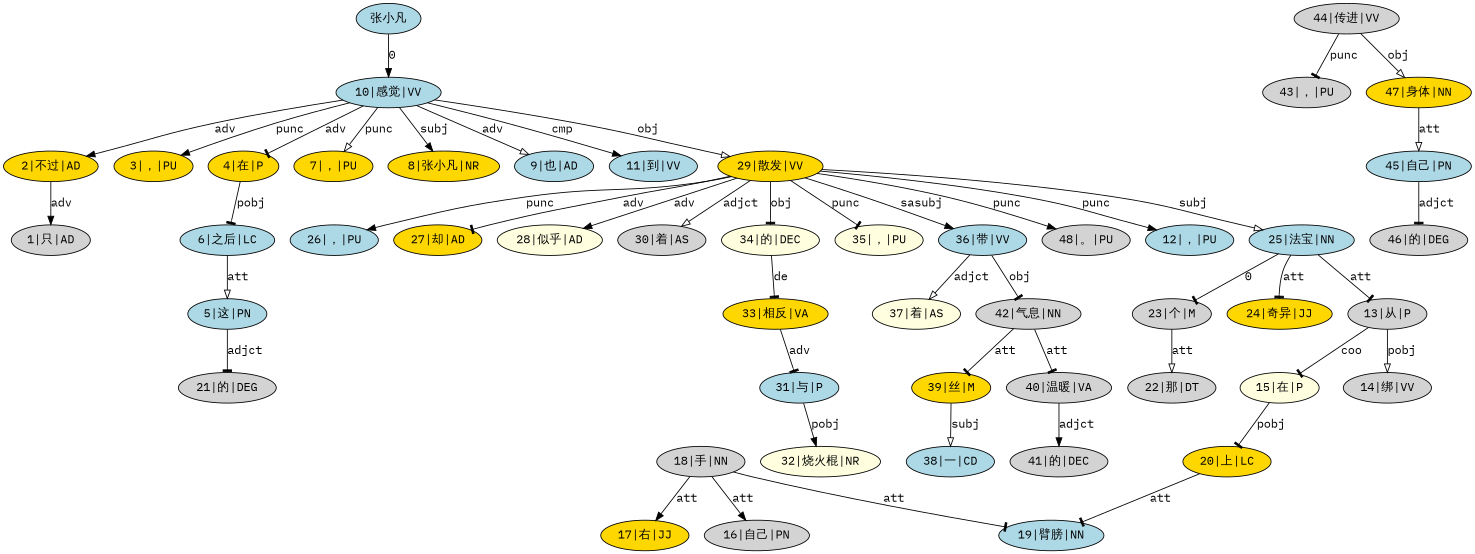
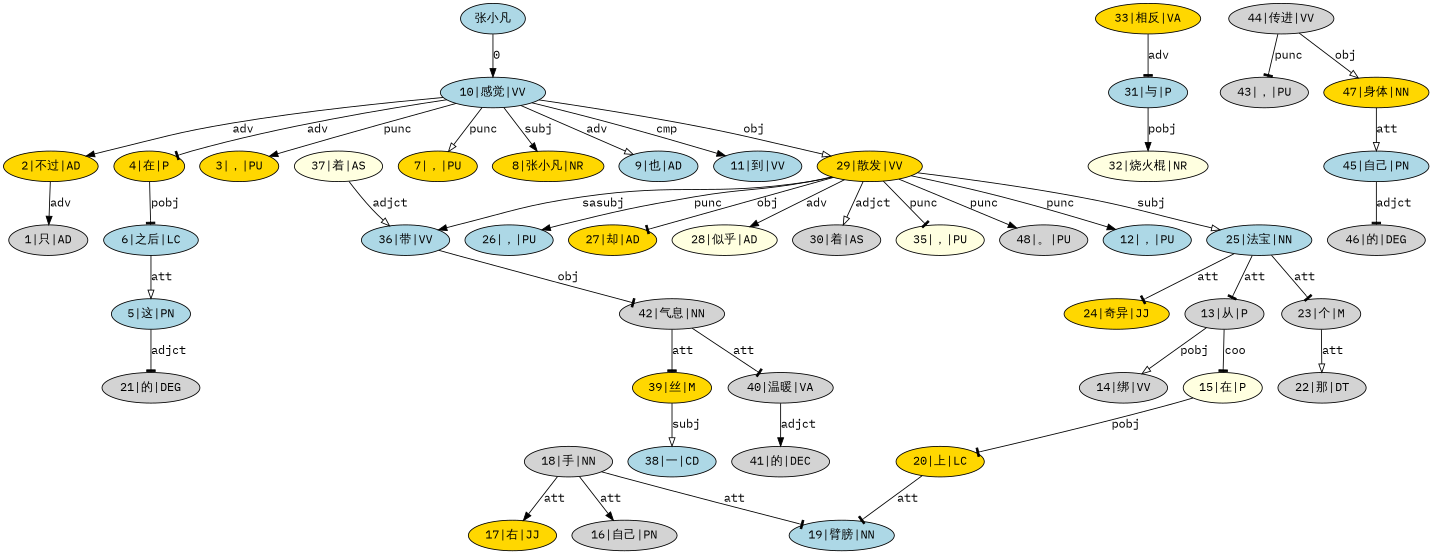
edge "29|散发|VV" -> "27|却|AD": label "adv" -> "obj"
node "34|的|DEC": removed
edge "36|带|VV" -> "37|着|AS": reversed
edge "25|法宝|NN" -> "23|个|M": label "0" -> "att"
